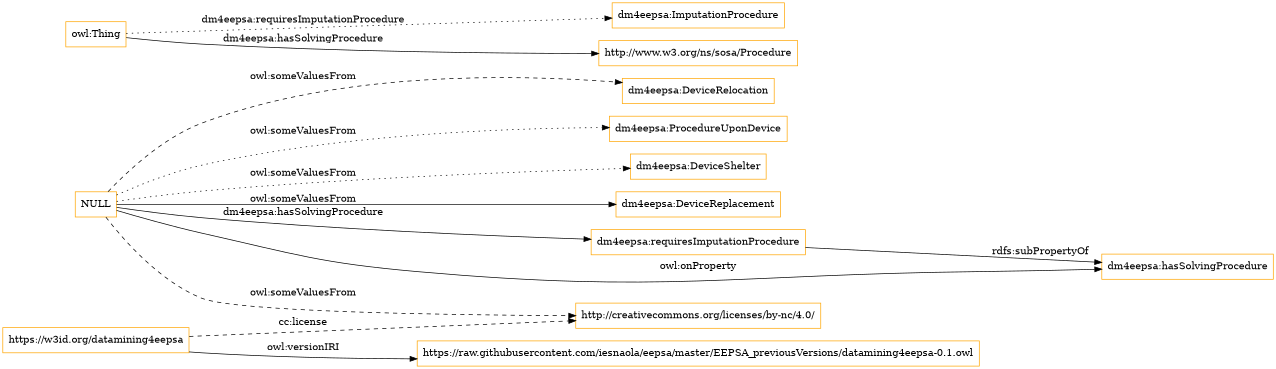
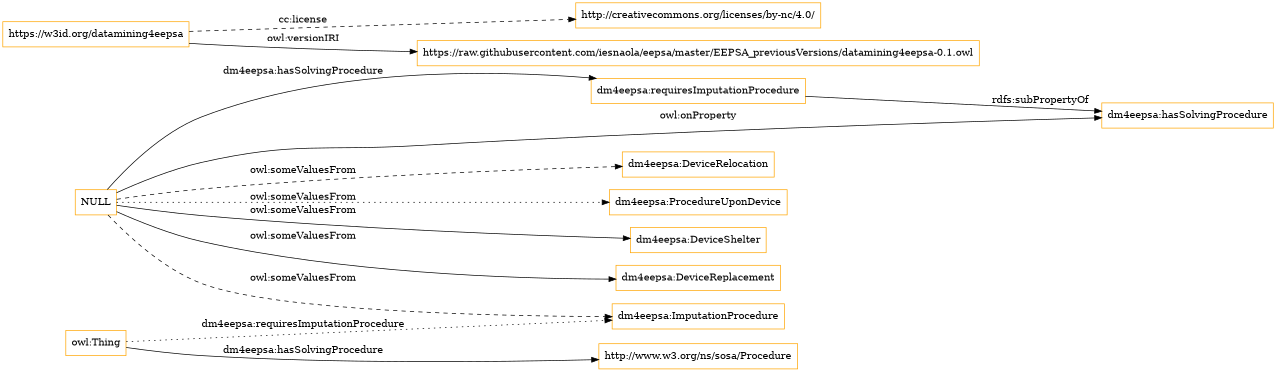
edge "NULL" -> "dm4eepsa:DeviceShelter": style dotted -> solid
edge "NULL" -> "http://creativecommons.org/licenses/by-nc/4.0/": now "NULL" -> "dm4eepsa:ImputationProcedure"
